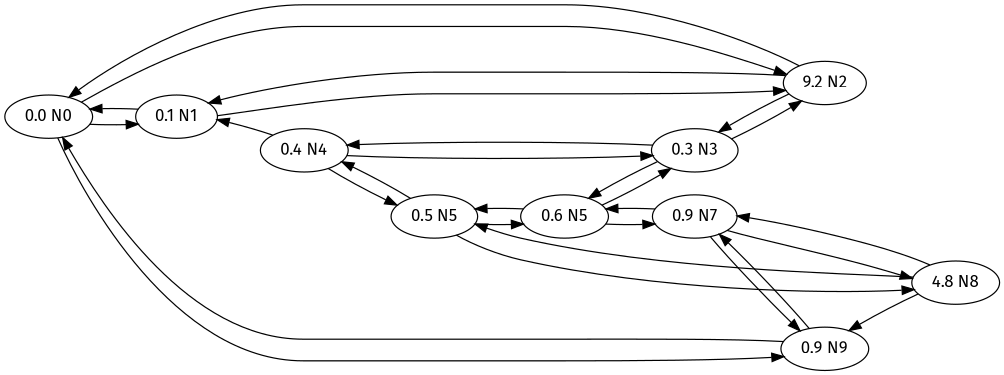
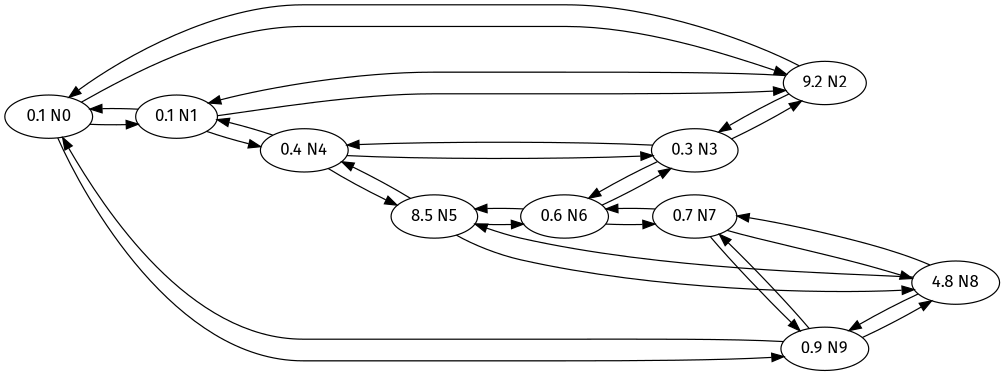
node "0.0 N0": label "0.0 N0" -> "0.1 N0"
edge "0.1 N1" -> "0.4 N4": added
node "0.5 N5": label "0.5 N5" -> "8.5 N5"
node "0.6 N5": label "0.6 N5" -> "0.6 N6"
node "0.9 N7": label "0.9 N7" -> "0.7 N7"
edge "0.9 N9" -> "4.8 N8": added
